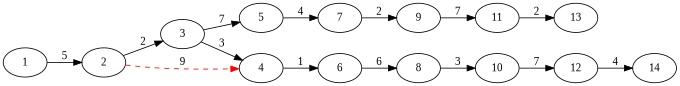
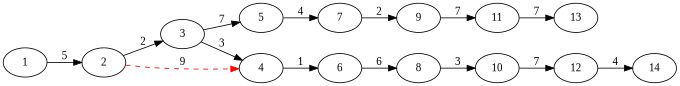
edge "11" -> "13": label "2" -> "7"
